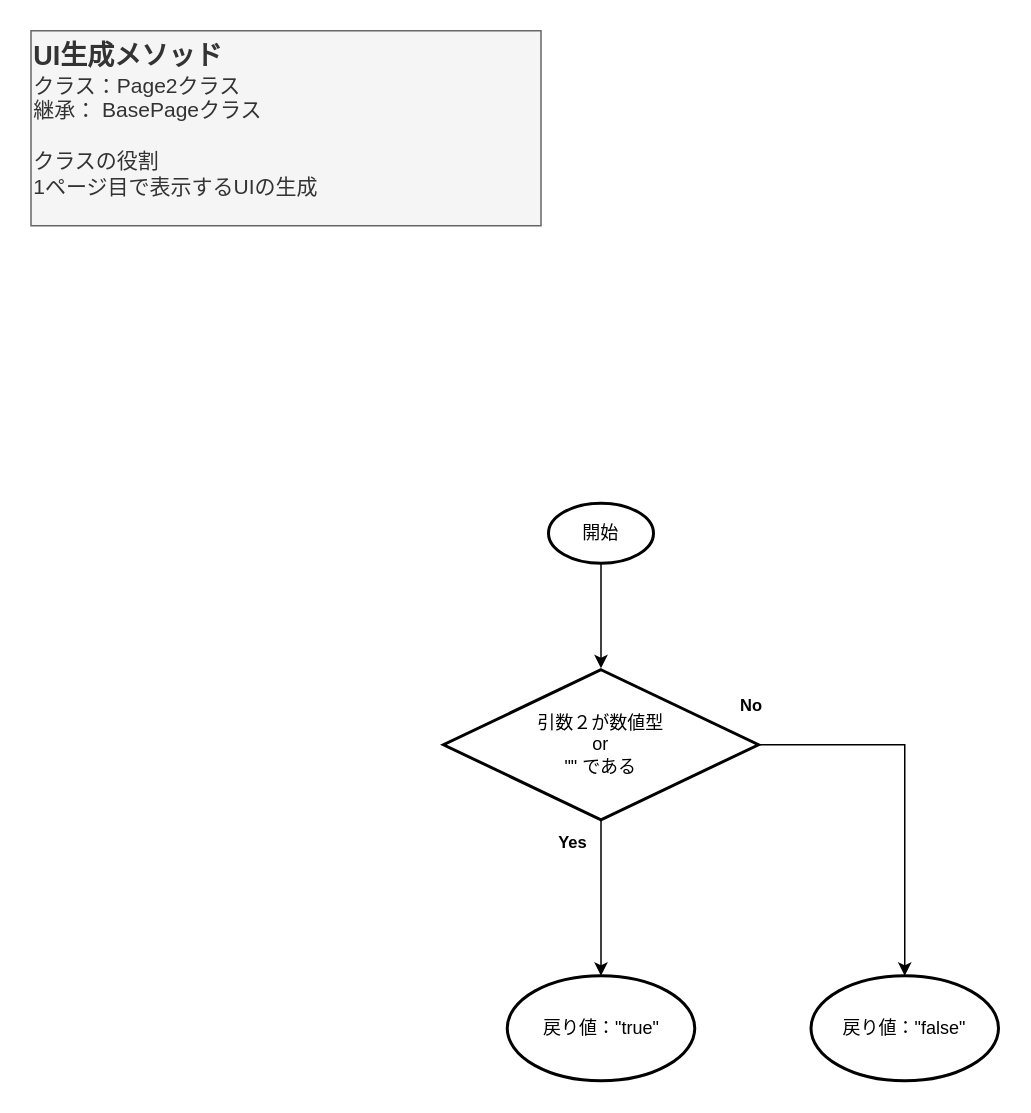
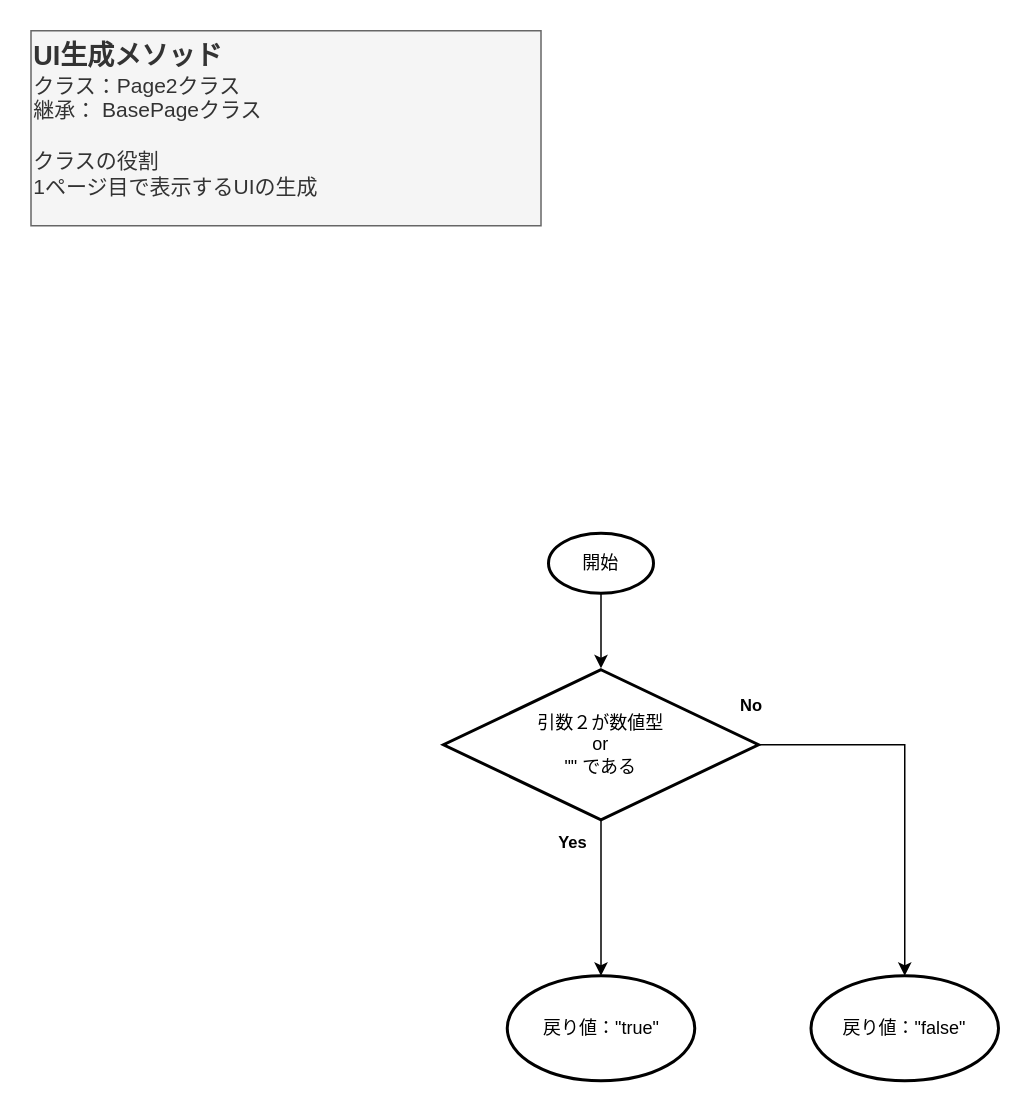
node "開始": moved (601, 533) -> (601, 563)
